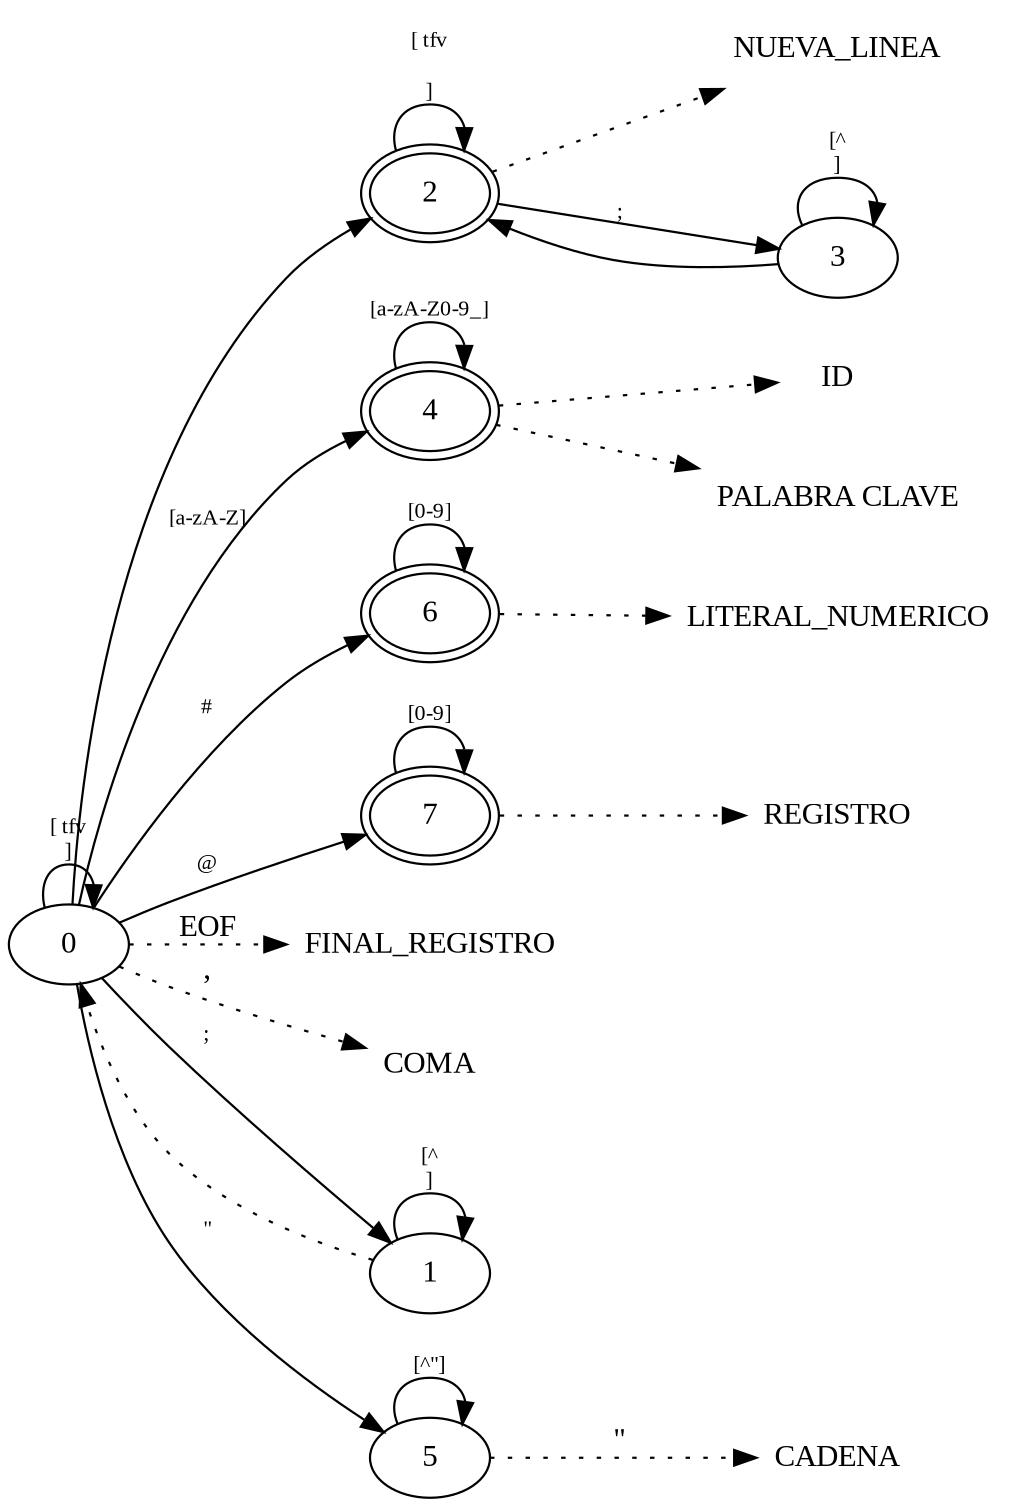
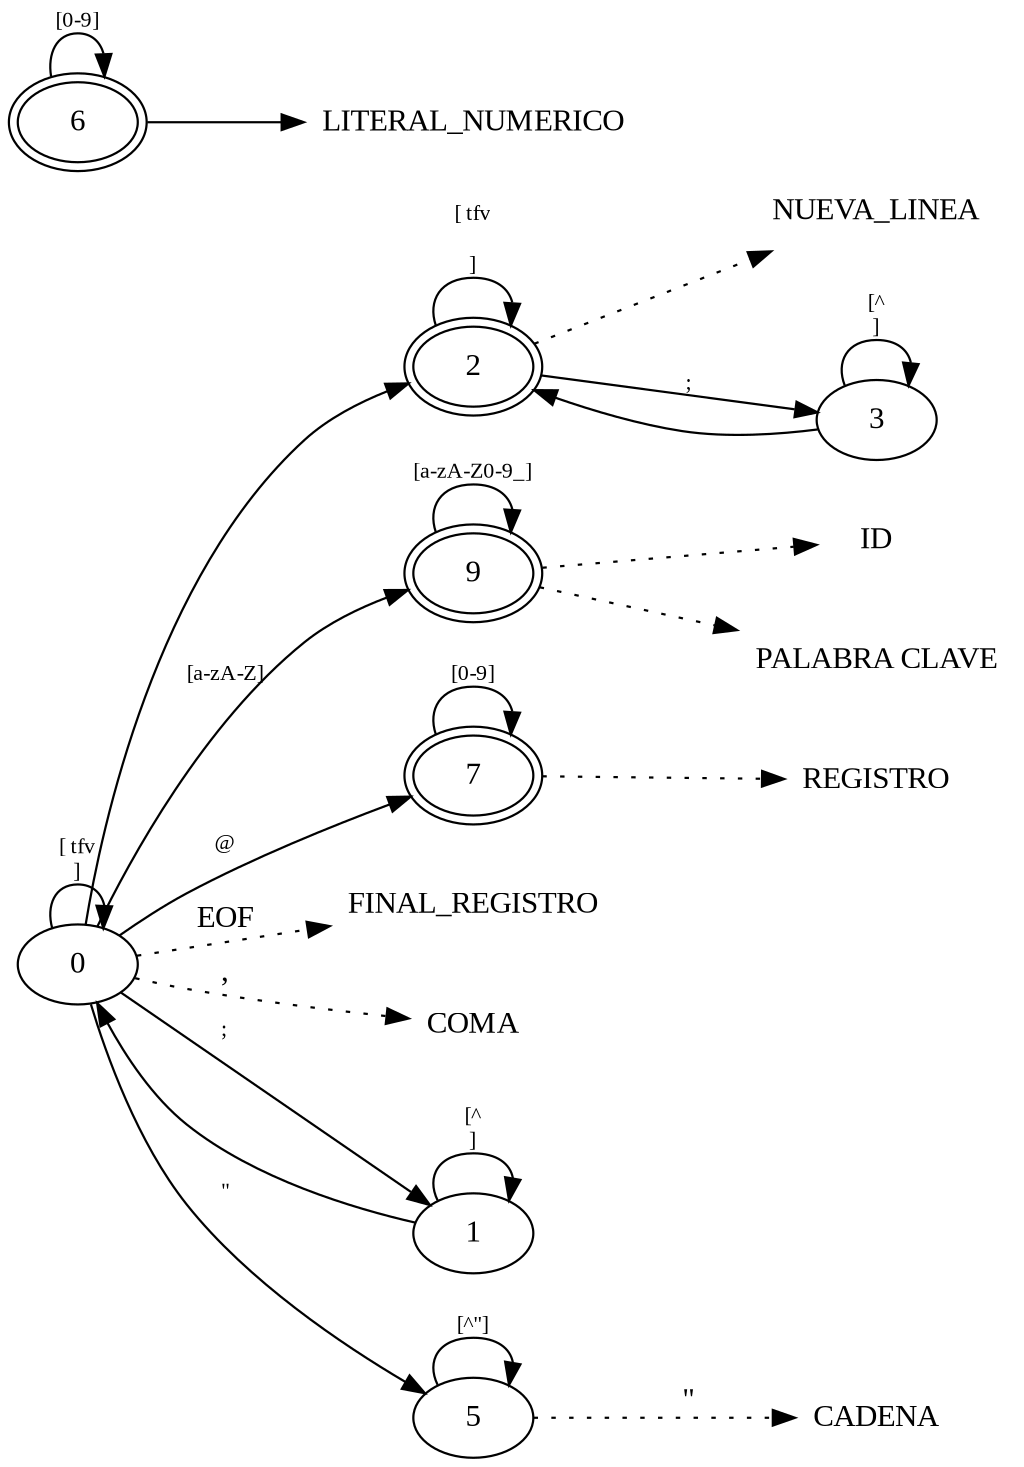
node "4": label "4" -> "9"
edge "6" -> "LITERAL_NUMERICO": style dotted -> solid
edge "0" -> "6": removed, label "#"
edge "1" -> "0": style dotted -> solid
